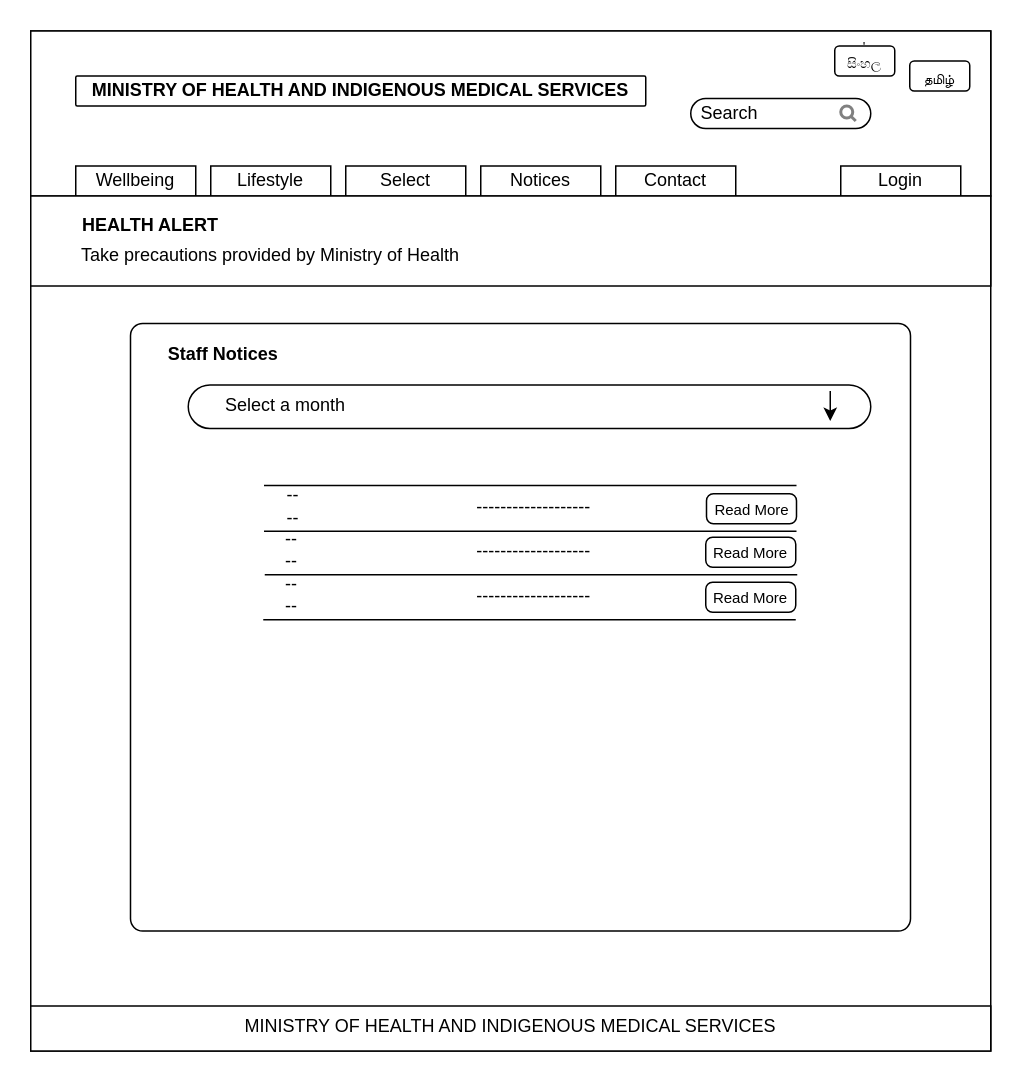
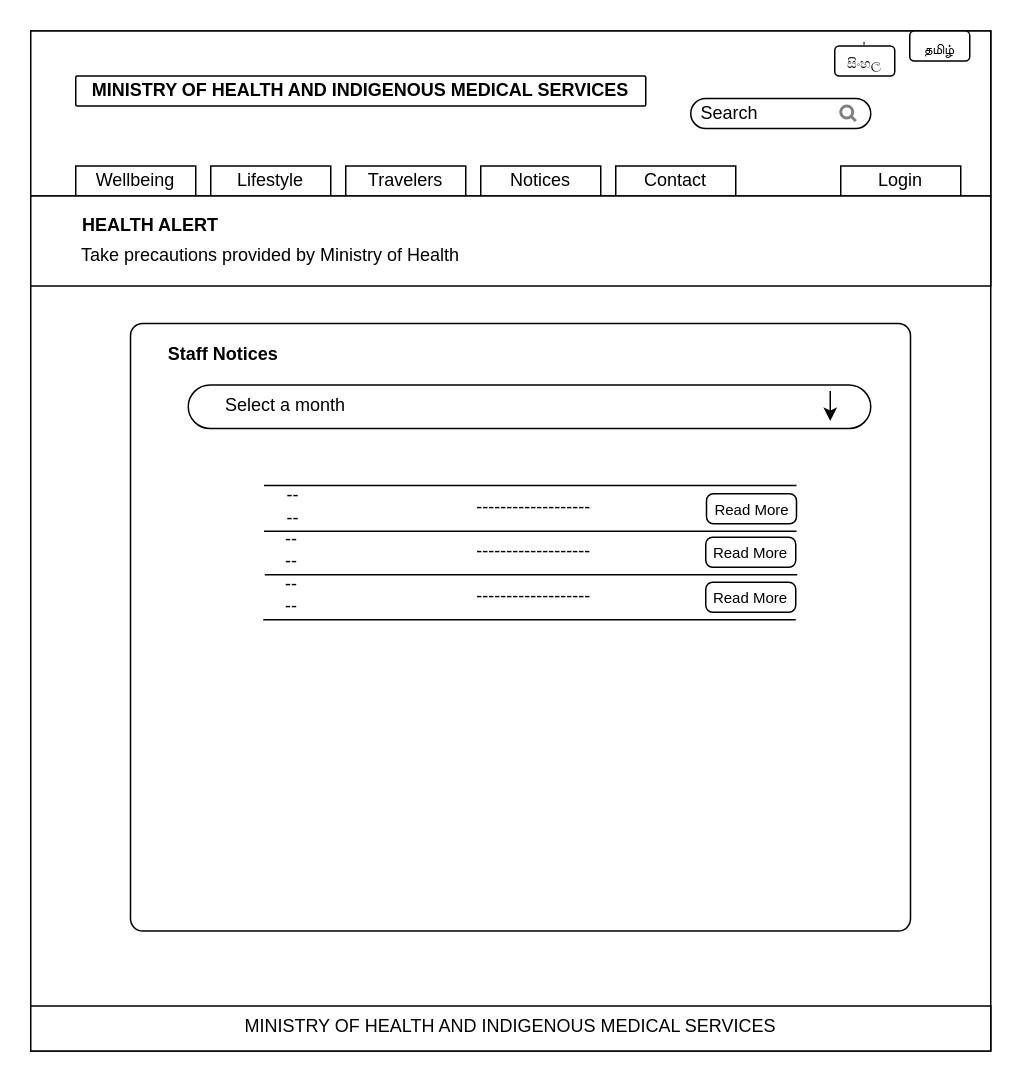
node "தமிழ்": moved (940, 76) -> (940, 46)
node "Select": label "Select" -> "Travelers"
